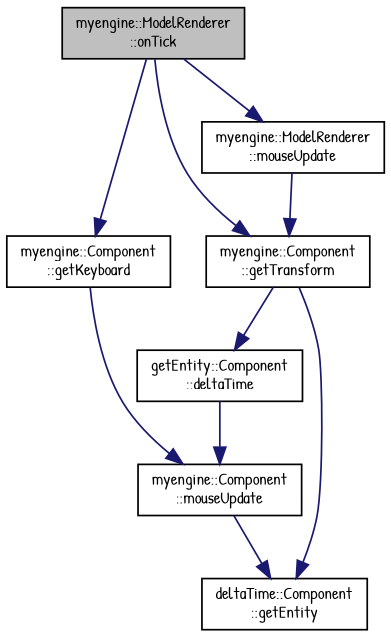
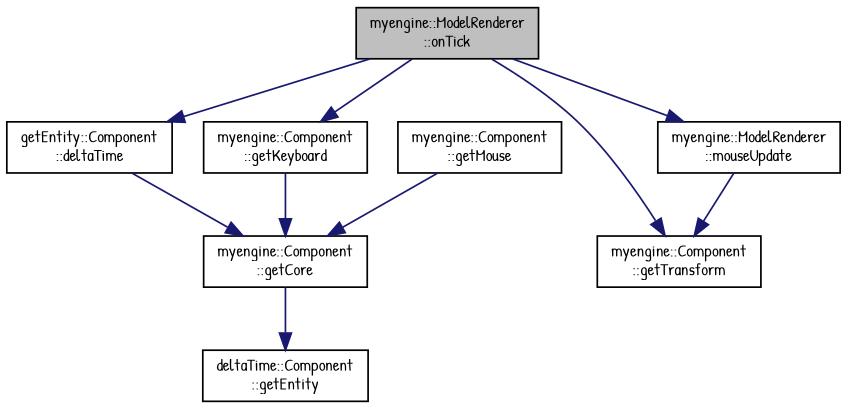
node "myengine::Component ::getMouse": added
edge "myengine::Component ::getTransform" -> "getEntity::Component ::deltaTime": now "myengine::ModelRenderer ::onTick" -> "getEntity::Component ::deltaTime"
edge "myengine::Component ::getTransform" -> "deltaTime::Component ::getEntity": removed
node "myengine::Component ::mouseUpdate": label "myengine::Component ::mouseUpdate" -> "myengine::Component ::getCore"
